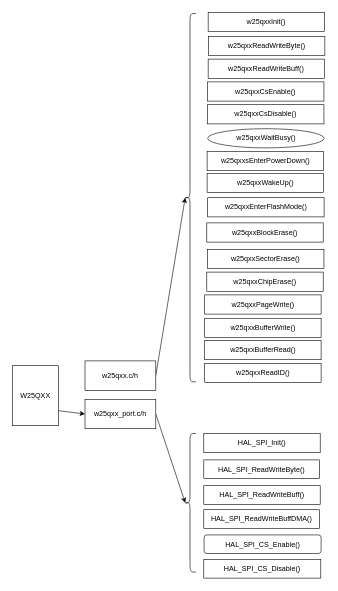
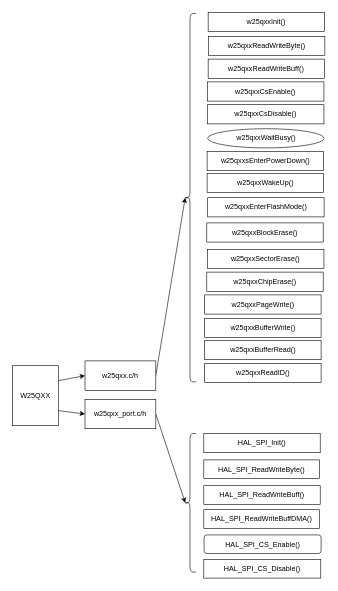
edge "W25QXX" -> "w25qxx.c/h": added
